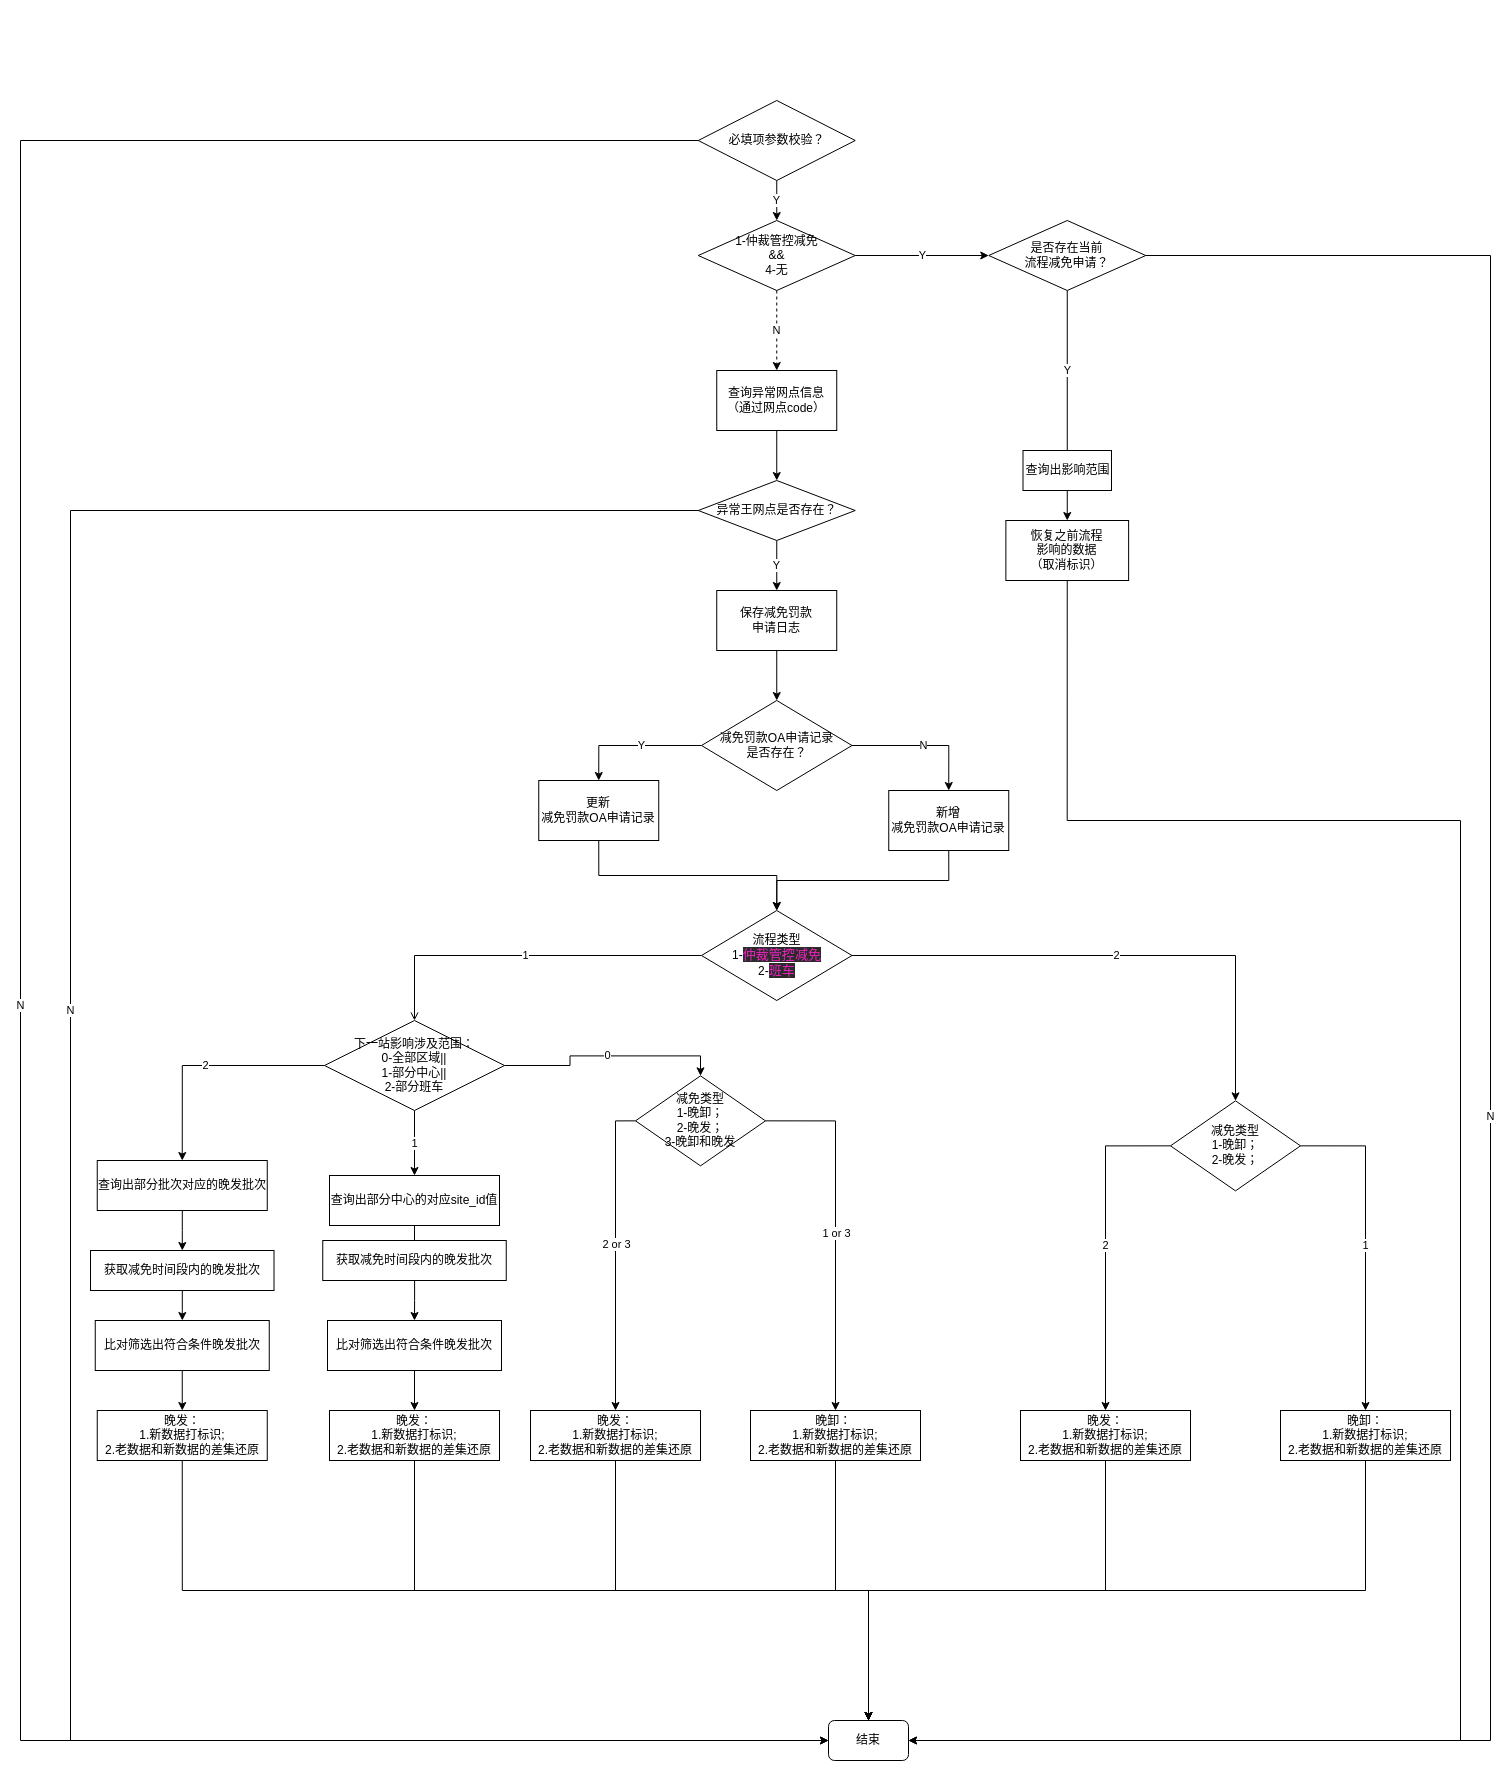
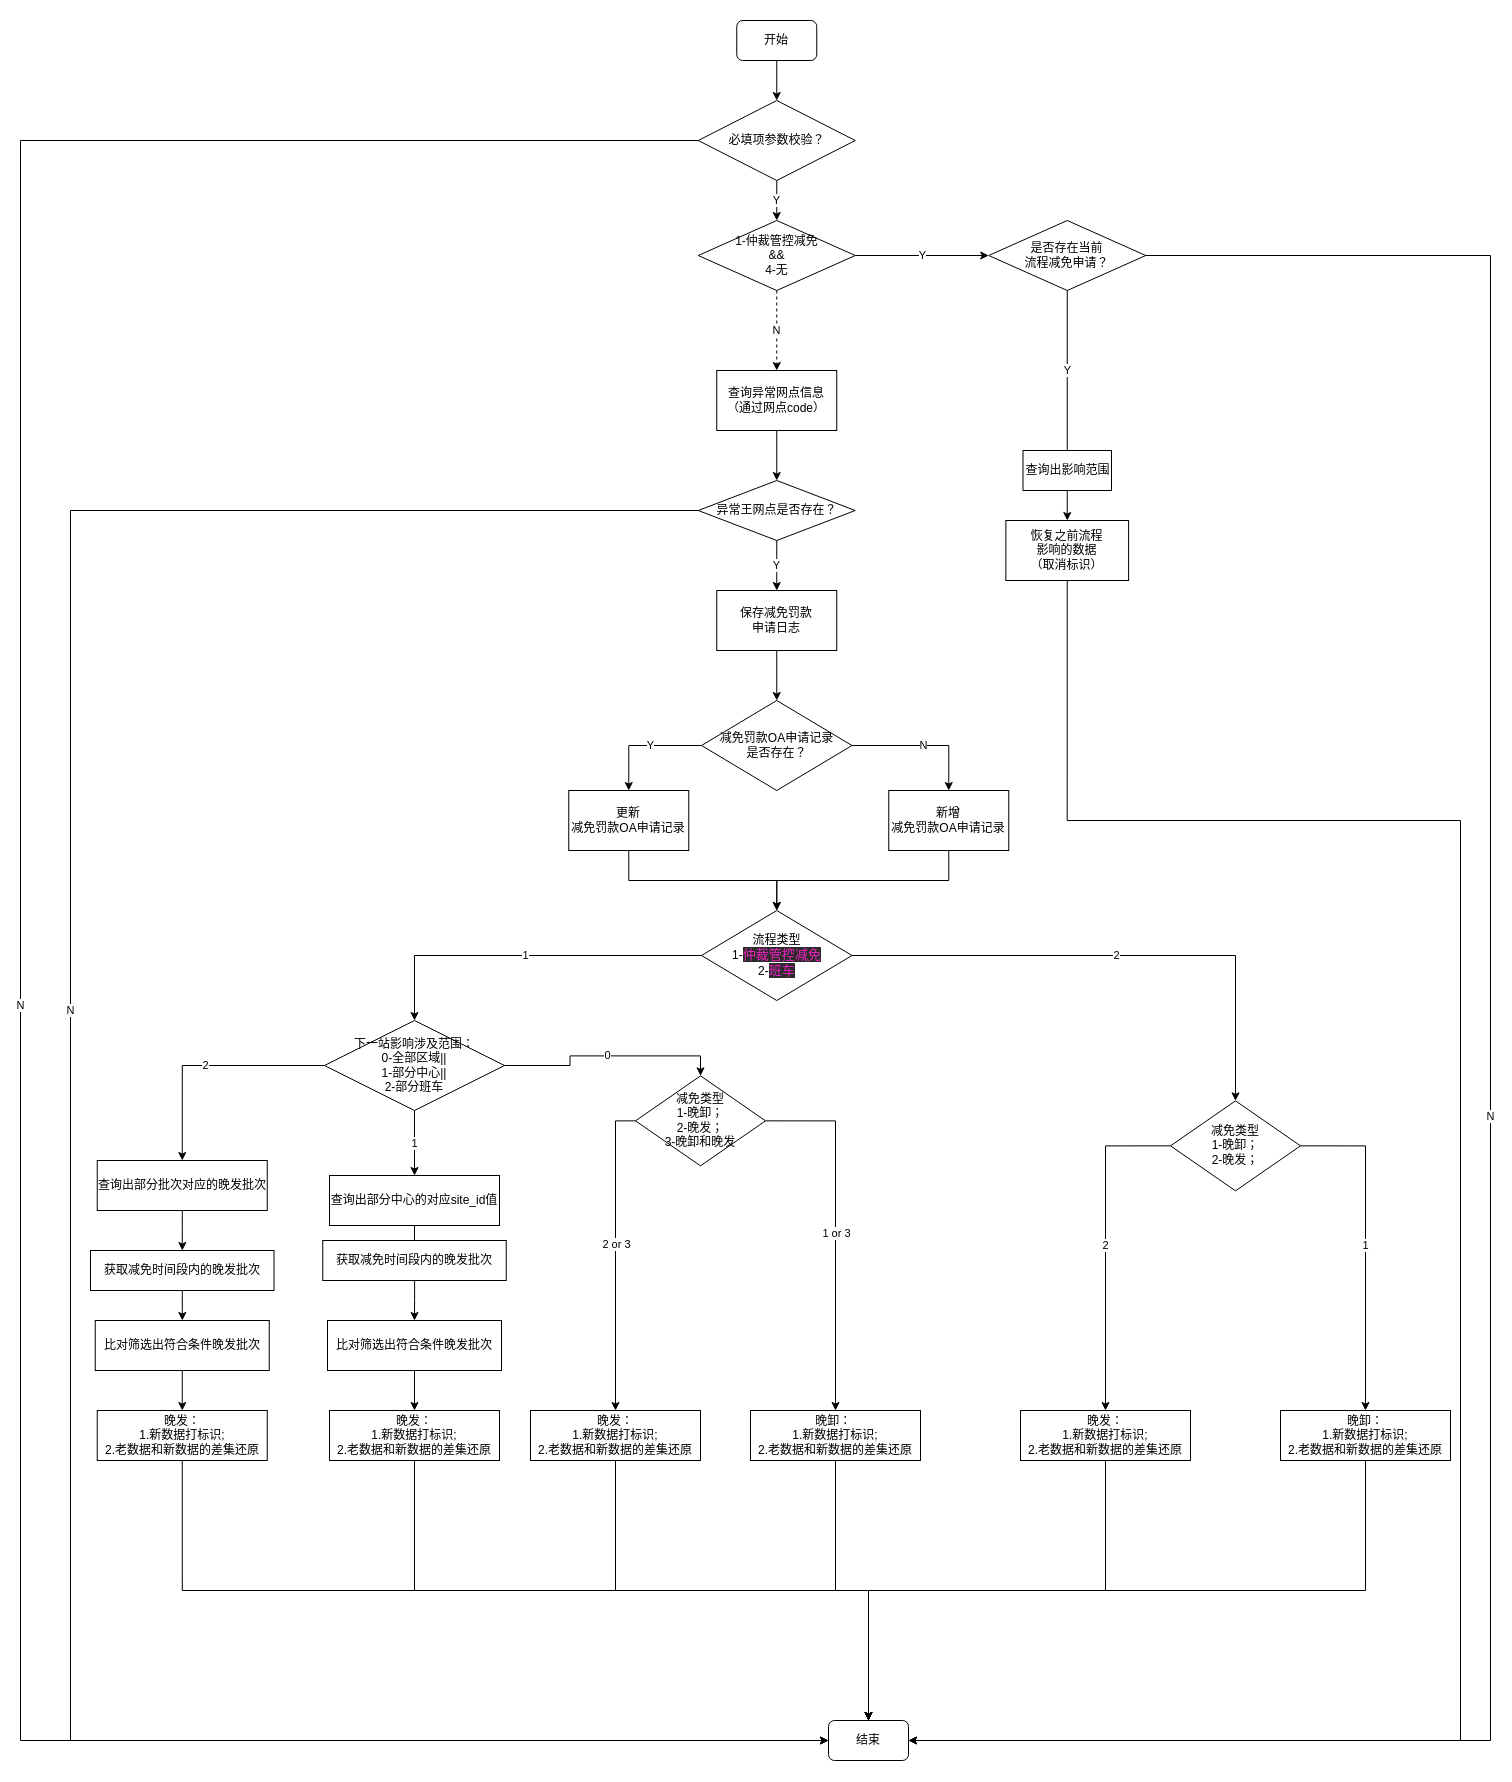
node "开始": added
edge "开始" -> "必填项参数校验？": added
node "更新 减免罚款OA申请记录": moved (599, 811) -> (629, 821)
edge "流程类型 1-仲裁管控减免 2-班车" -> "下一站影响涉及范围： 0-全部区域|| 1-部分中心|| 2-部分班车": arrowhead open -> classic
